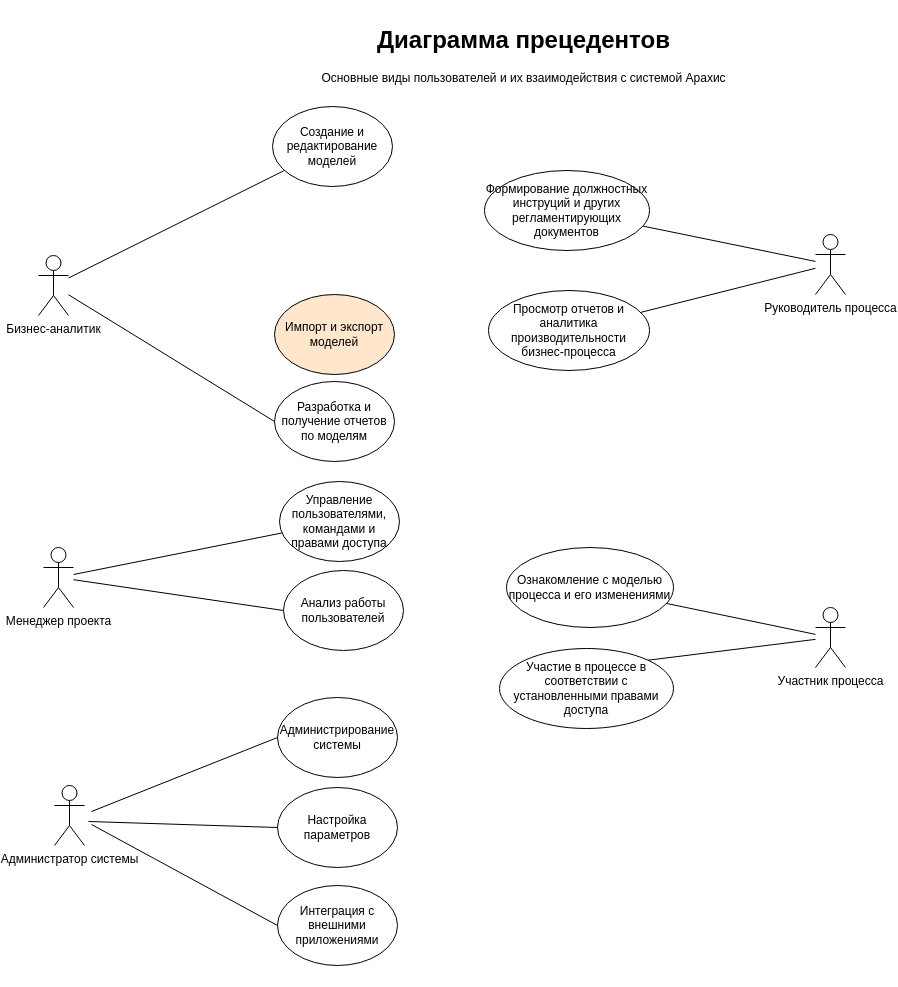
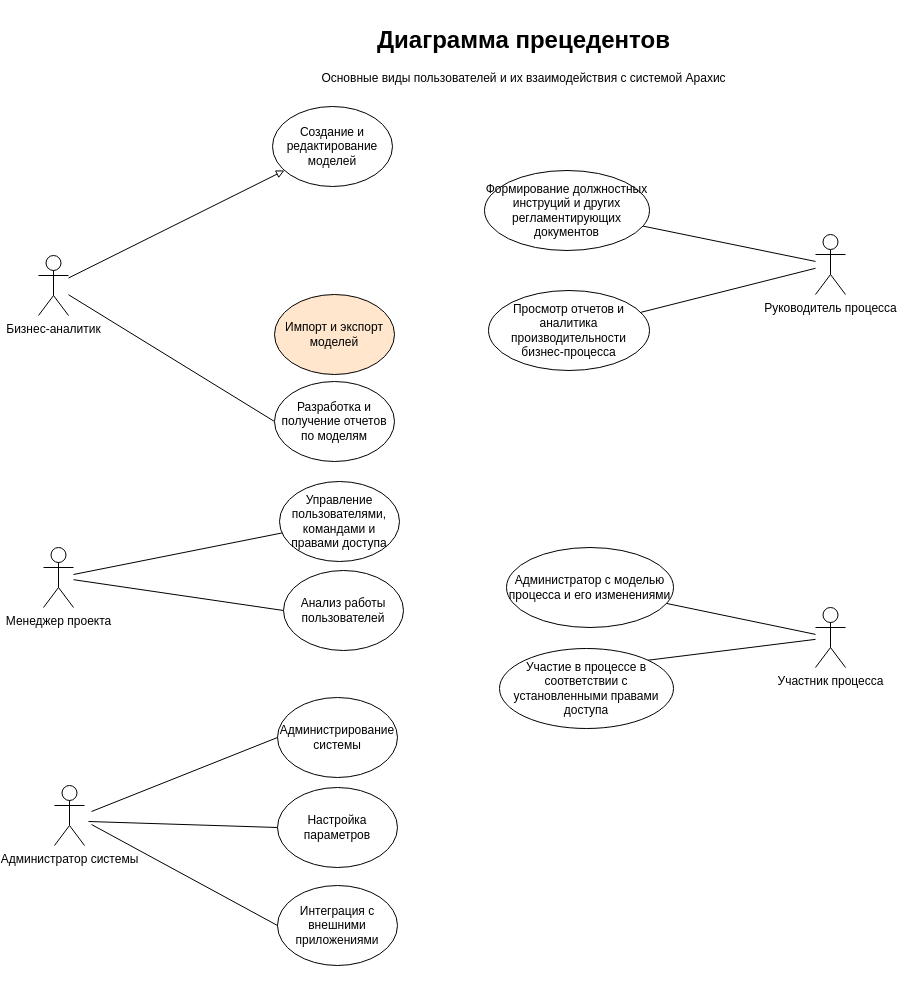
edge "Создание и редактирование моделей" -- "Бизнес-аналитик": arrowhead none -> block
node "Ознакомление с моделью процесса и его изменениями": label "Ознакомление с моделью процесса и его изменениями" -> "Администратор с моделью процесса и его изменениями"
